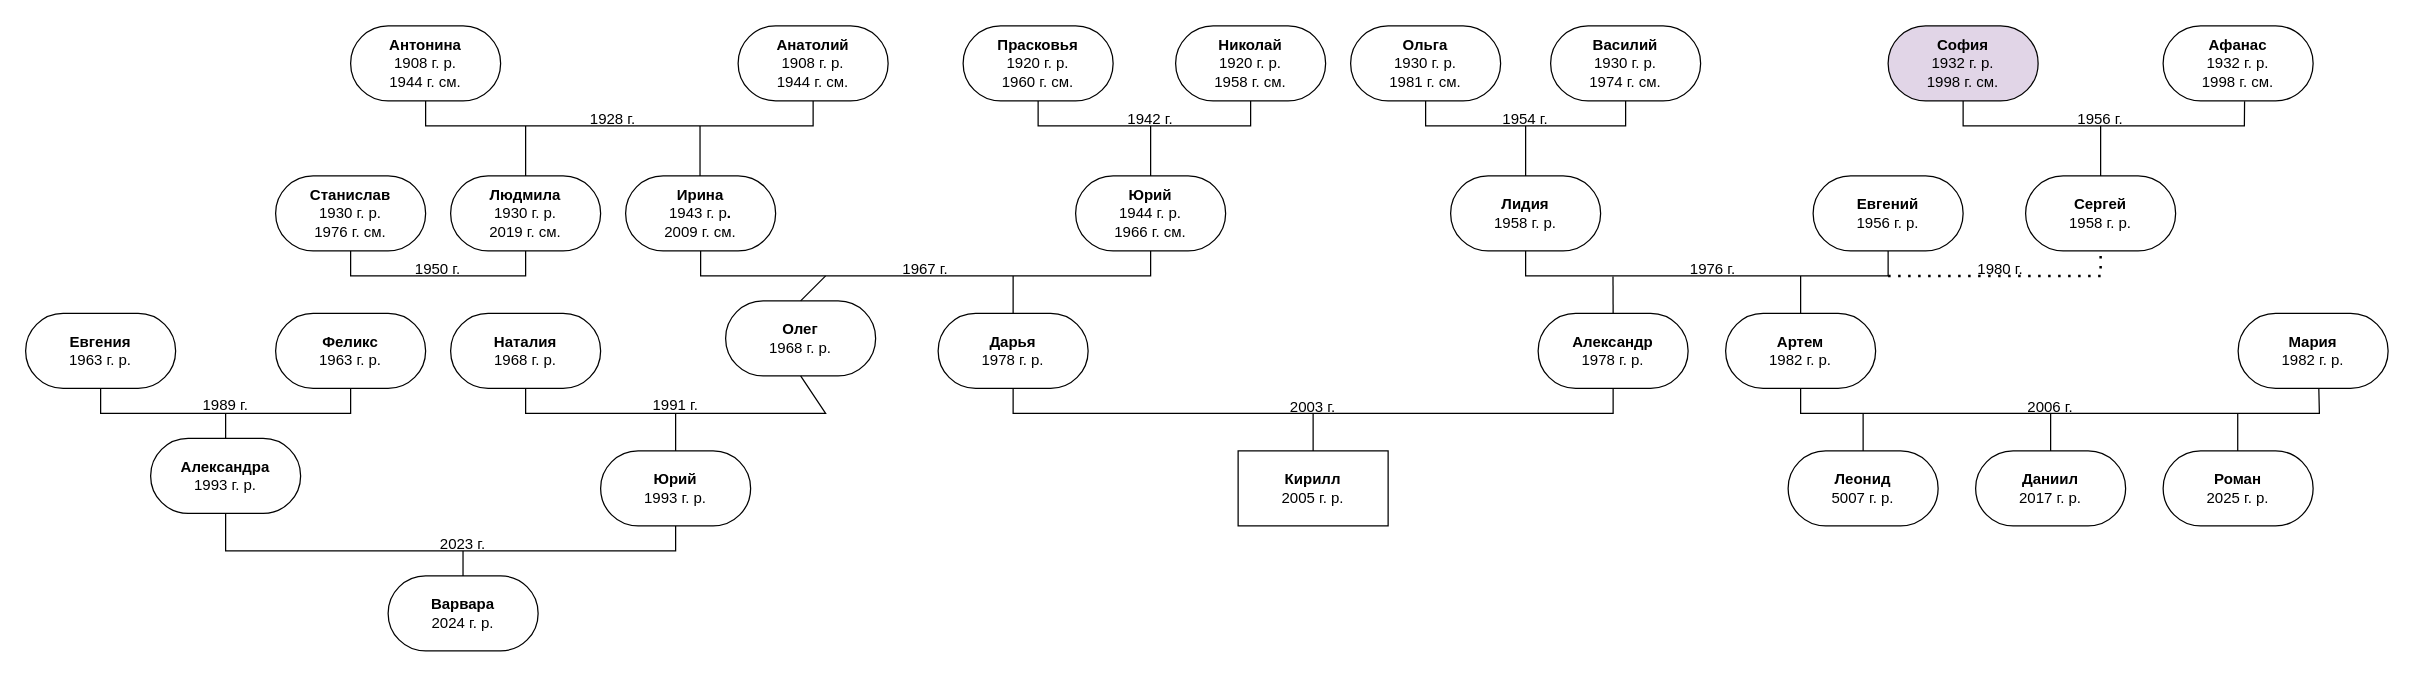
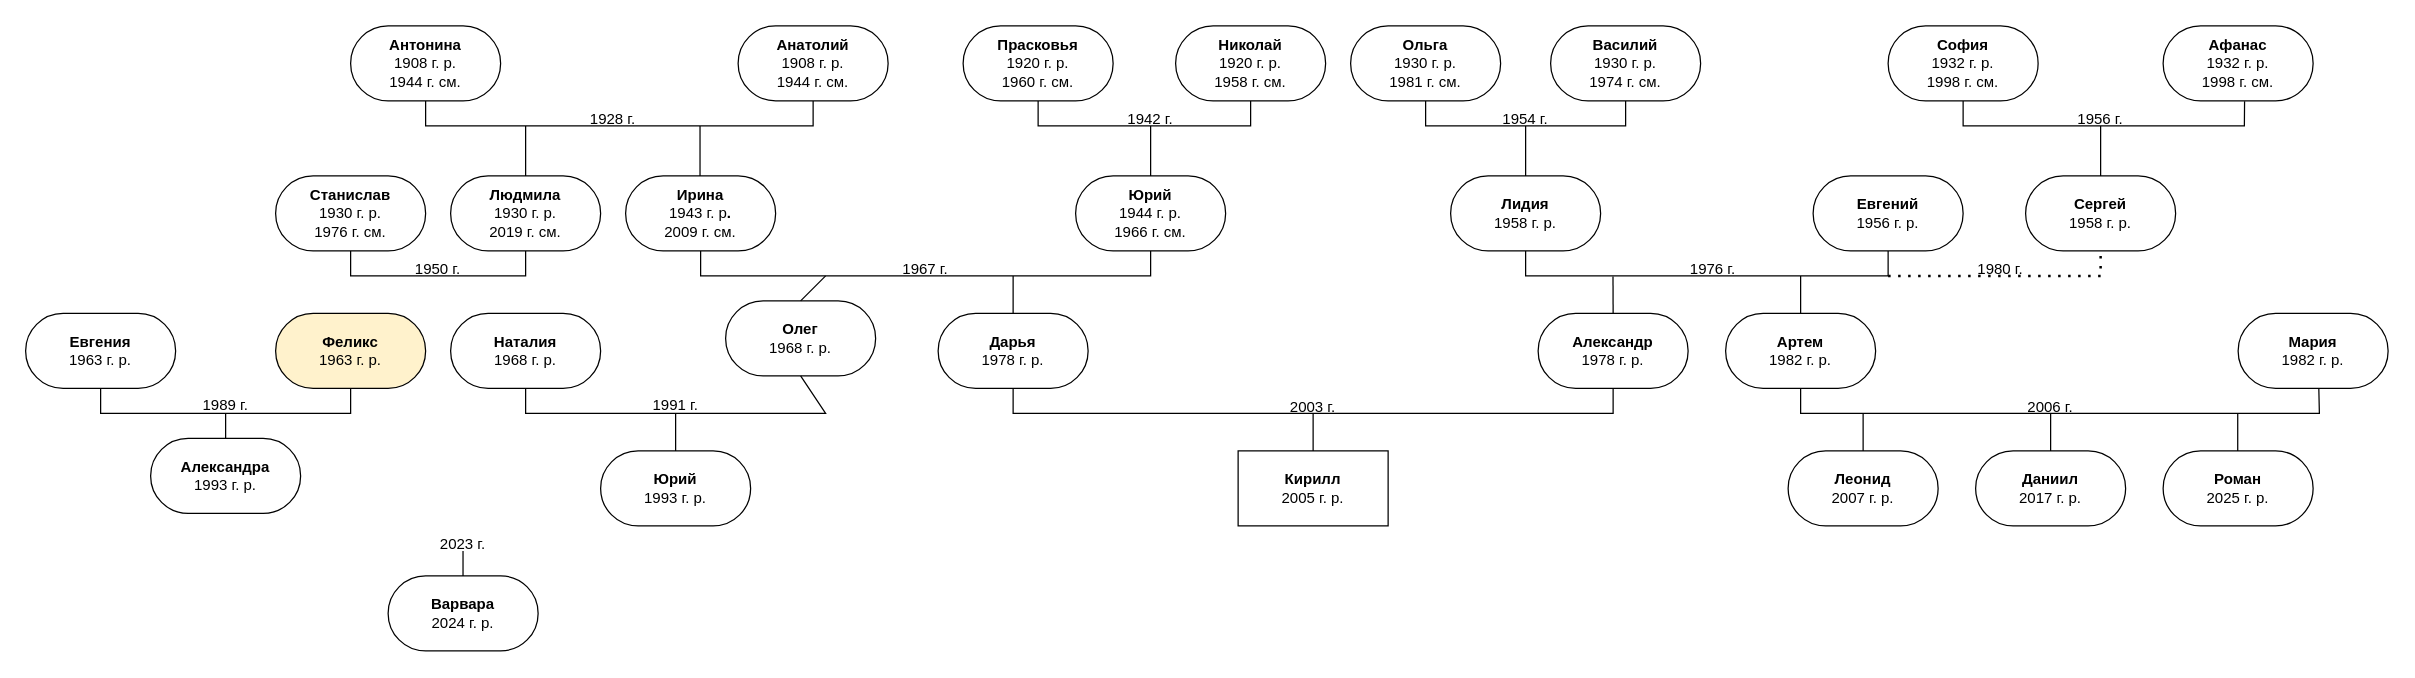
node "София 1932 г. р. 1998 г. см.": fillcolor #e1d5e7 -> #ffffff
node "Феликс 1963 г. р.": fillcolor #ffffff -> #fff2cc
node "Леонид 5007 г. р.": label "Леонид 5007 г. р." -> "Леонид 2007 г. р."
edge "Александра 1993 г. р." -- "Юрий 1993 г. р.": removed
